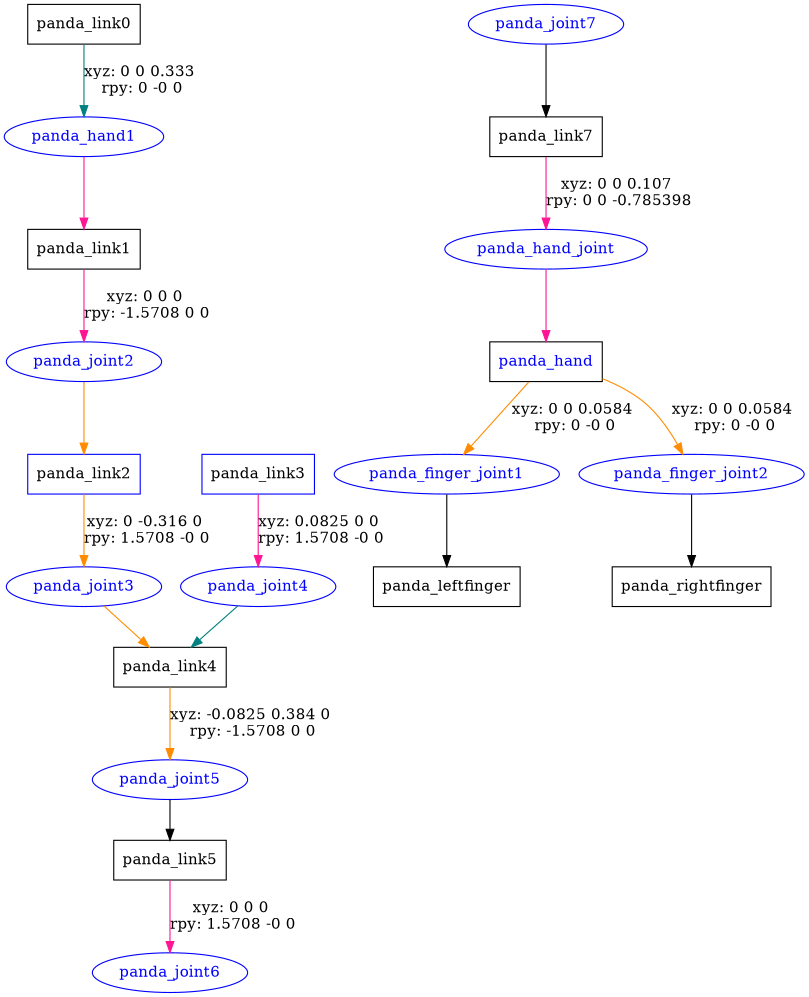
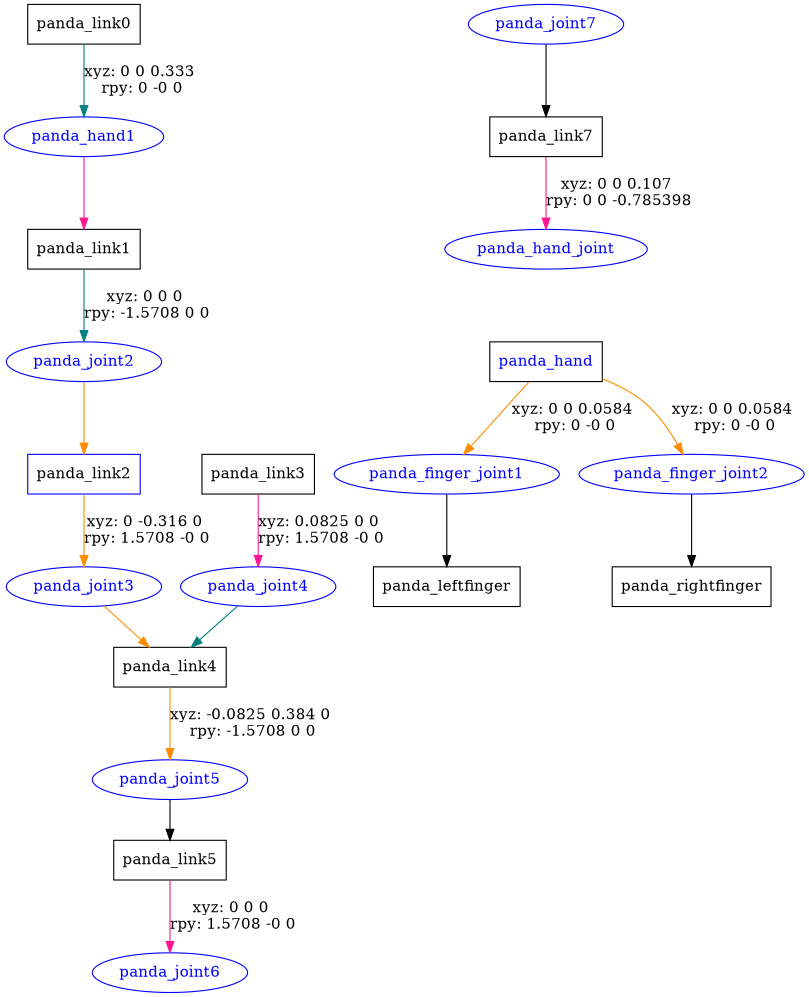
edge "panda_link1" -> "panda_joint2": color deeppink -> teal
edge "panda_hand_joint" -> "panda_hand": removed
node "panda_link3": color blue -> black
